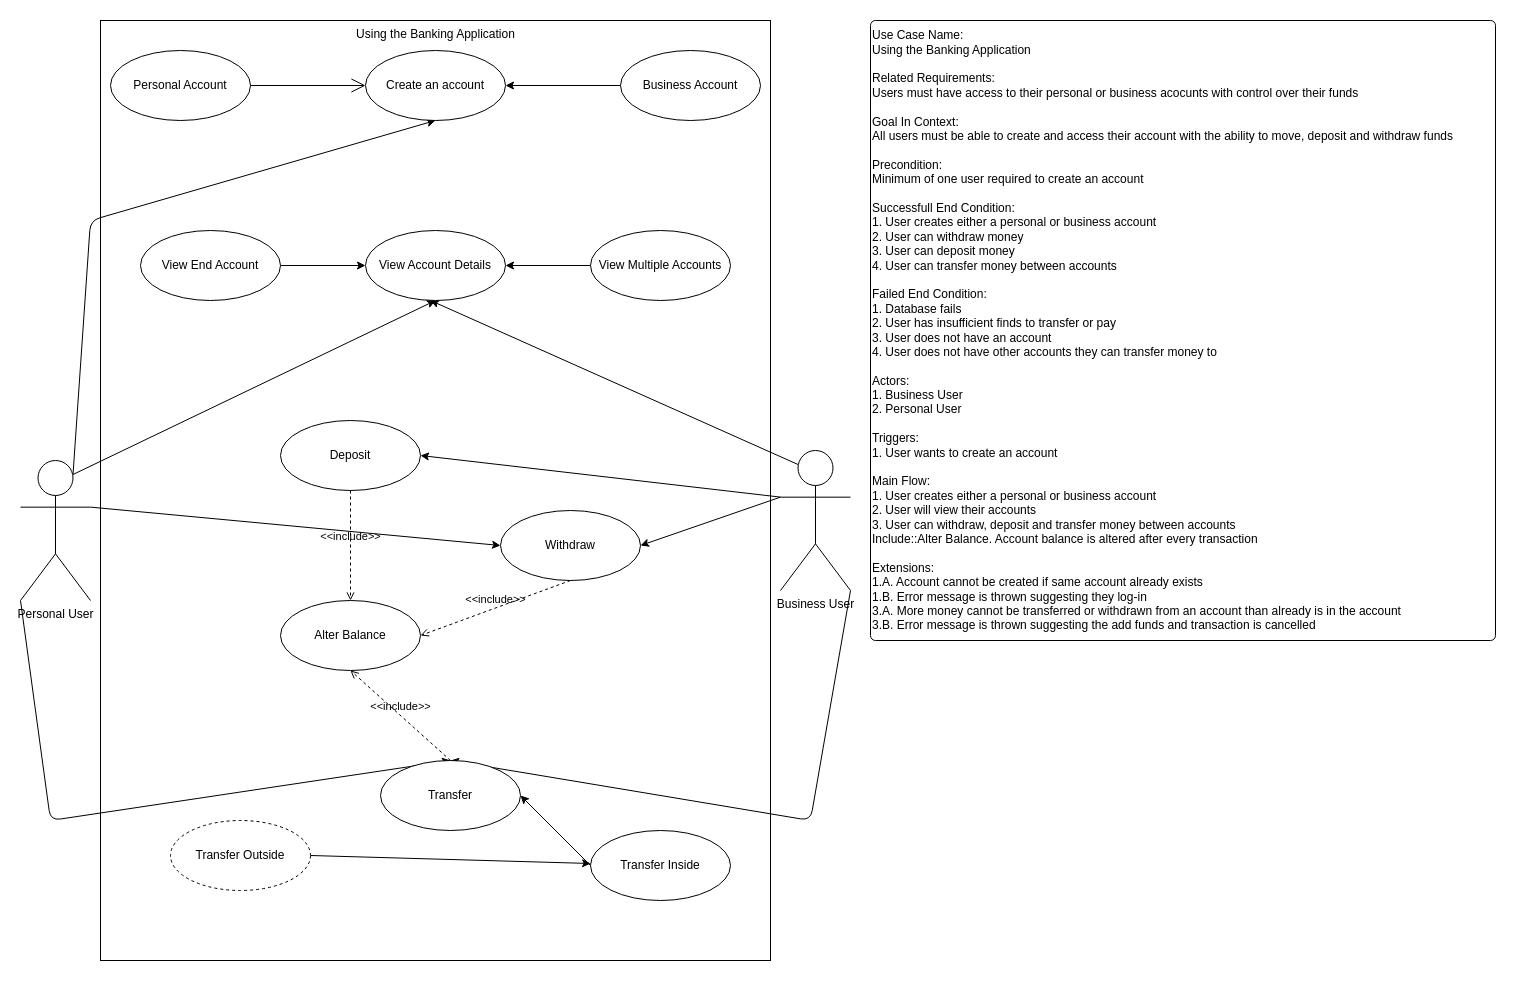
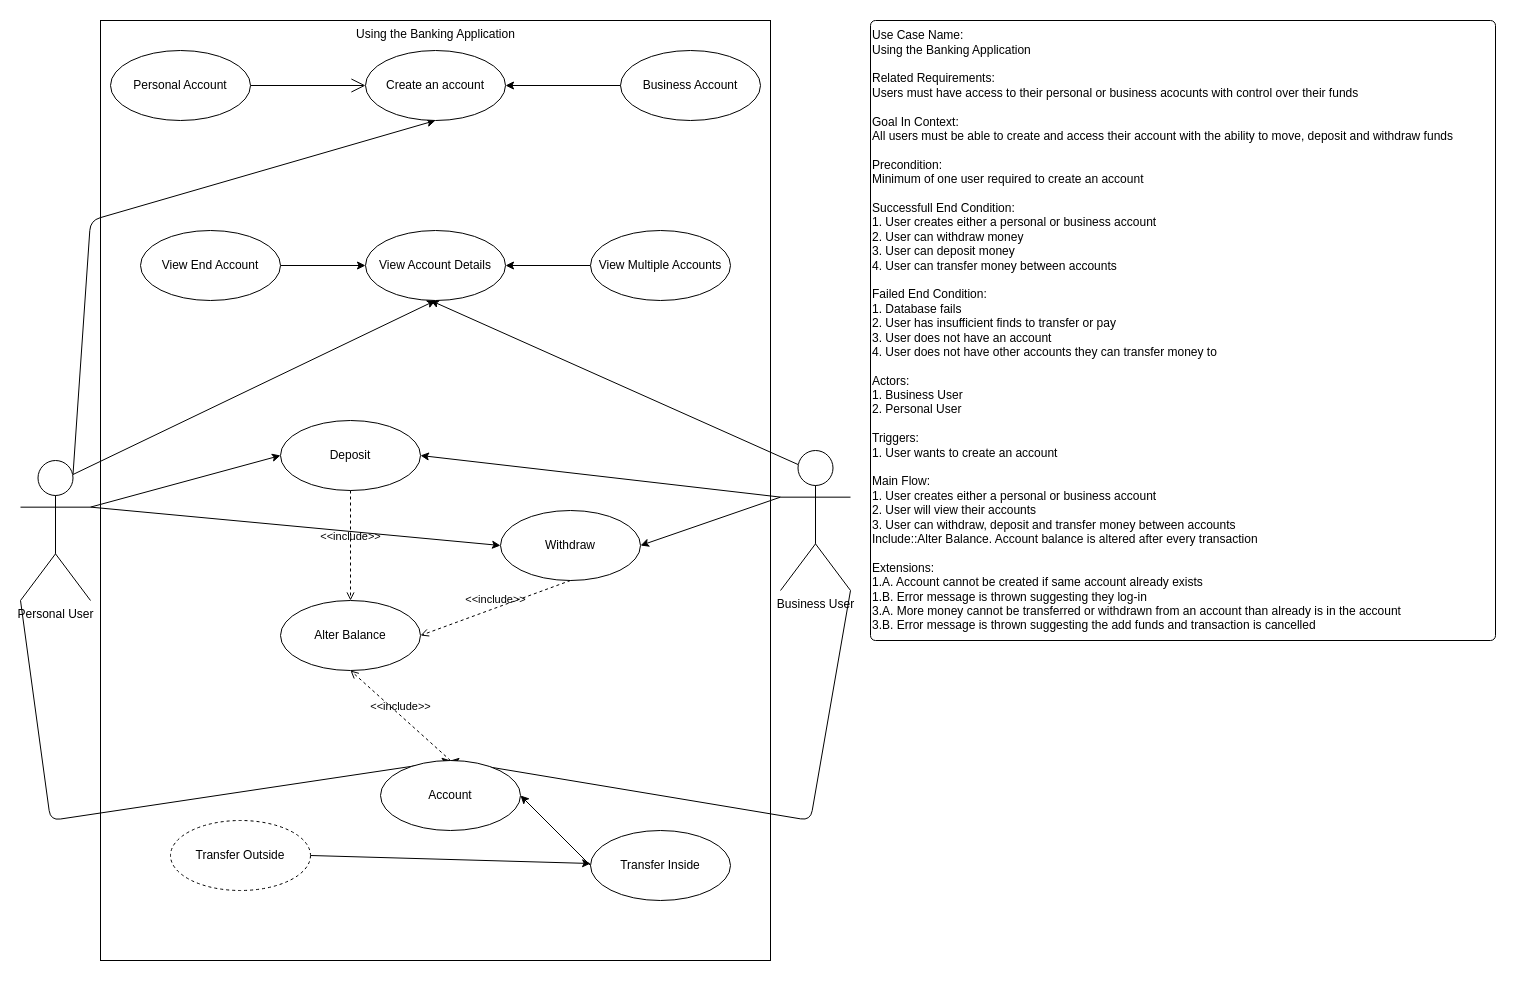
edge "Personal User" -> "Deposit": added
node "Transfer": label "Transfer" -> "Account"
